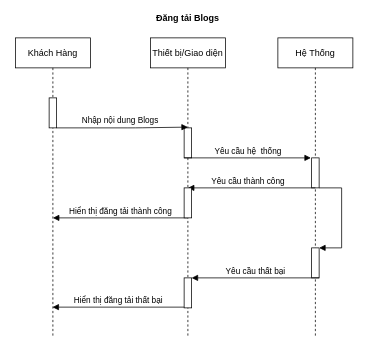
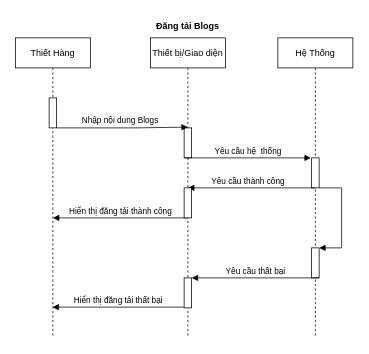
node "Đăng tải Blogs": moved (188, 18) -> (188, 25)
node "Khách Hàng": label "Khách Hàng" -> "Thiết Hàng"
